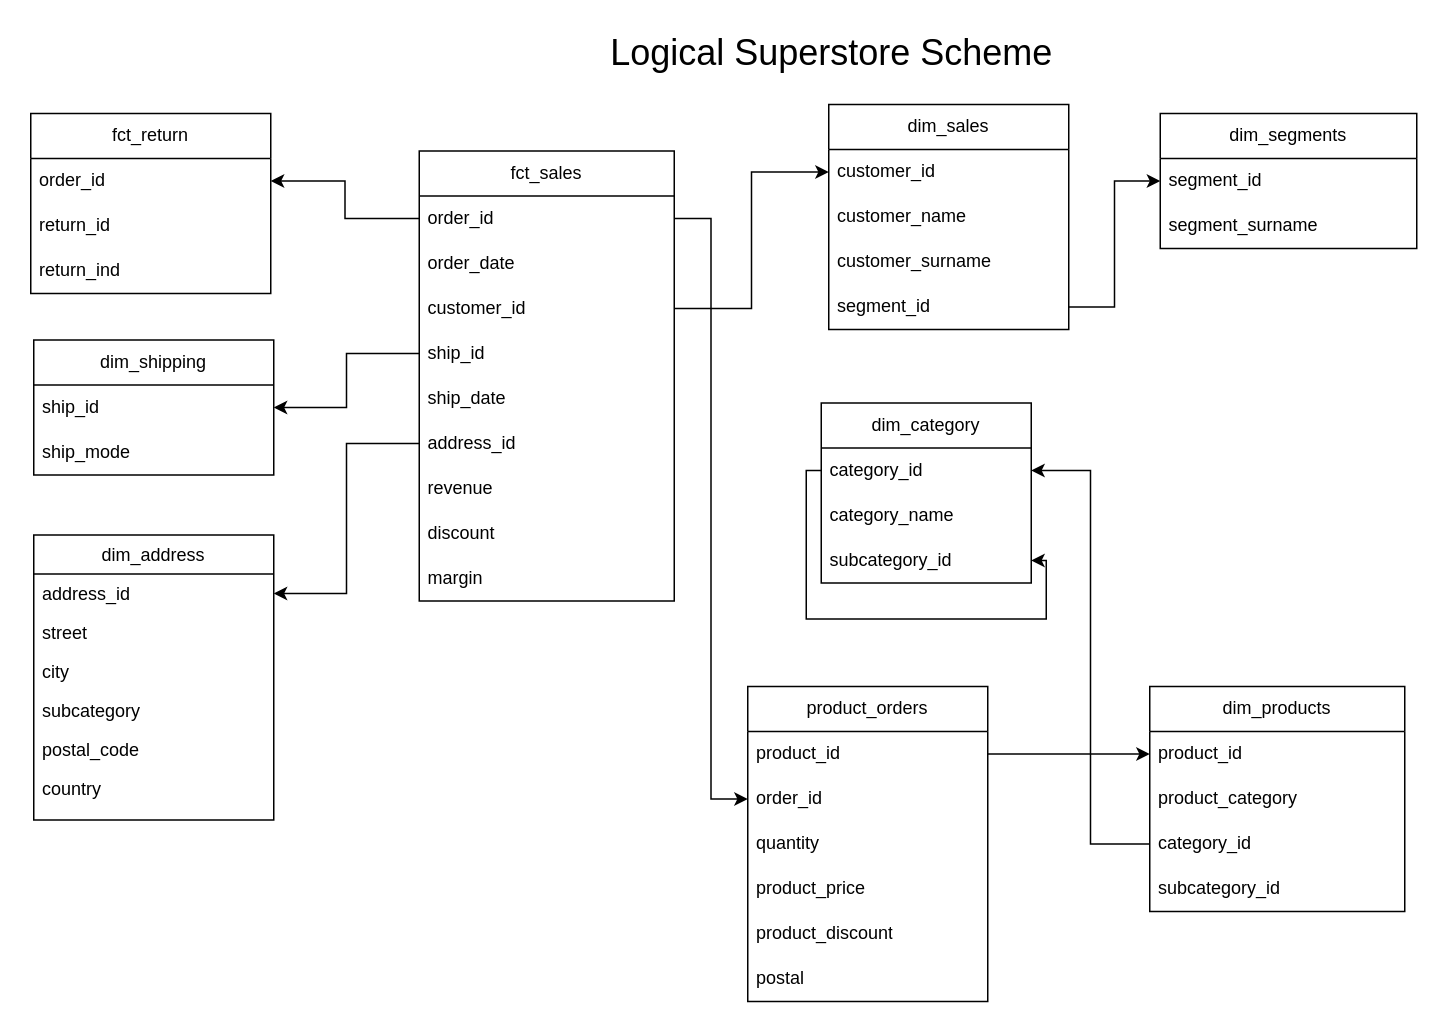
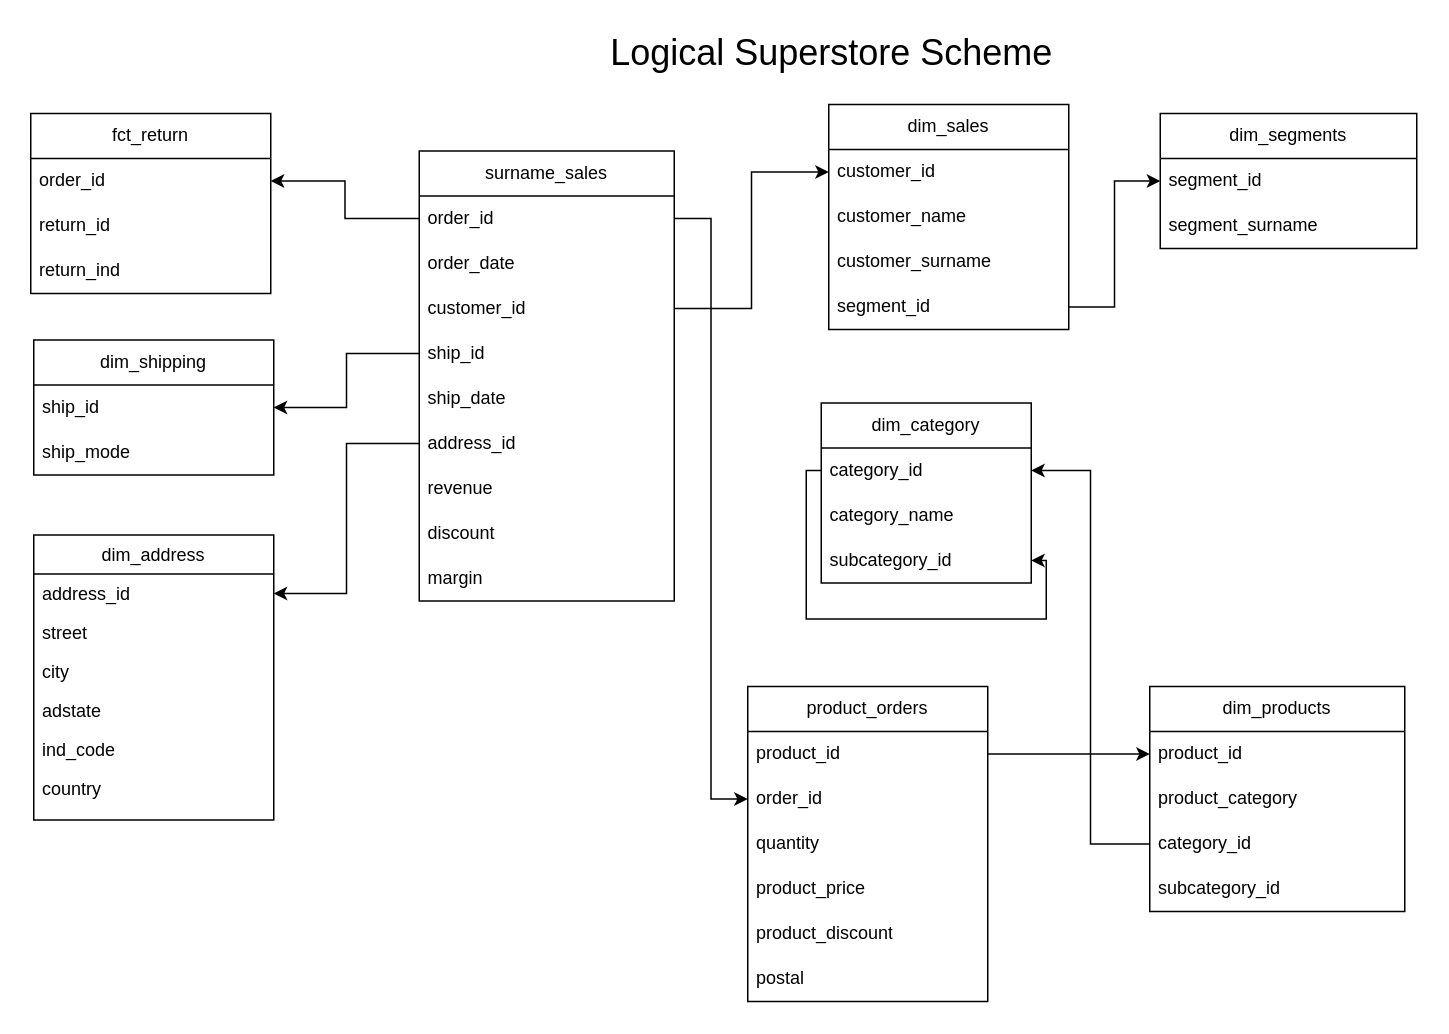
node "fct_sales": label "fct_sales" -> "surname_sales"
node "subcategory": label "subcategory" -> "adstate"
node "postal_code": label "postal_code" -> "ind_code"
